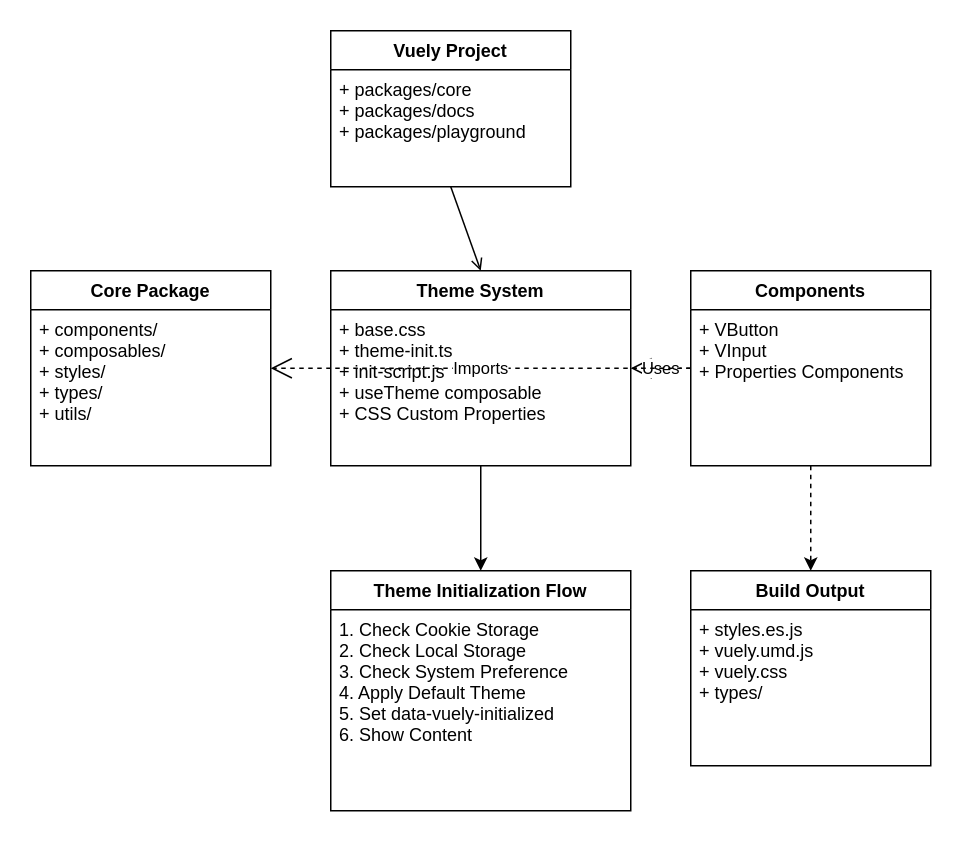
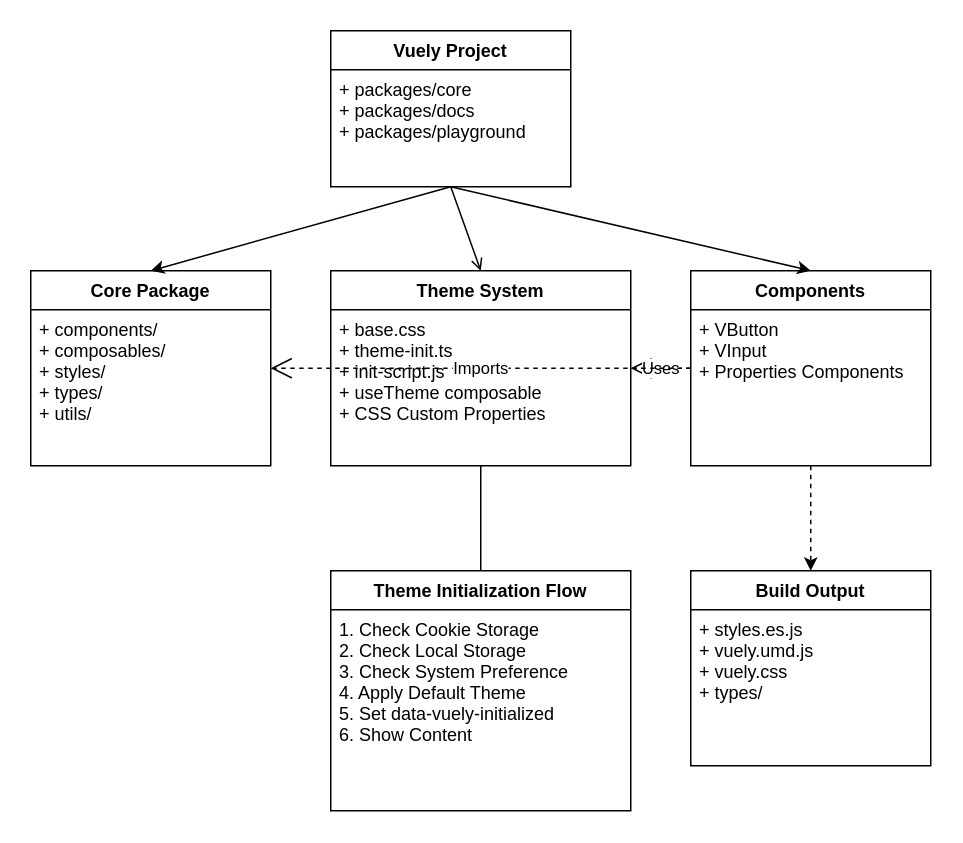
edge "Vuely Project" -> "Core Package": added
edge "Vuely Project" -> "Components": added
edge "Theme System" -> "Theme Initialization Flow": arrowhead classic -> none
